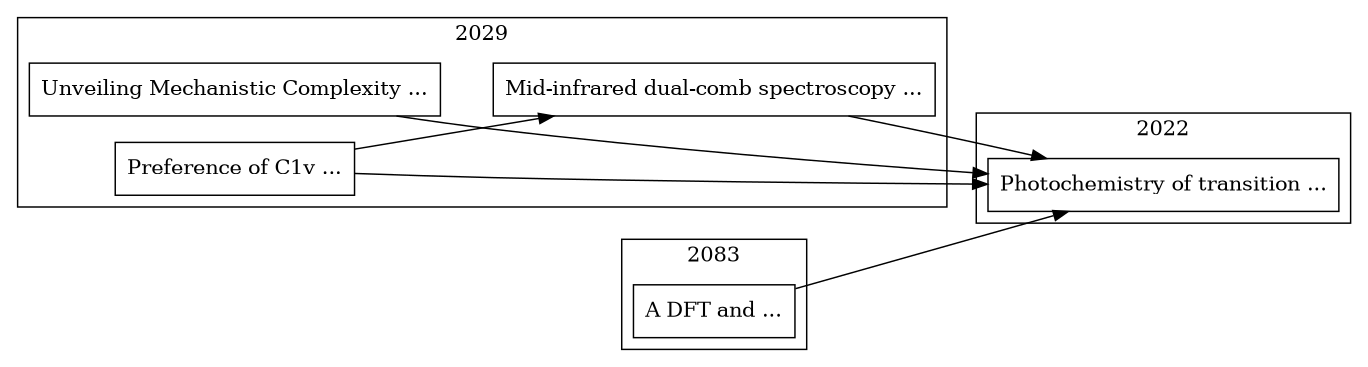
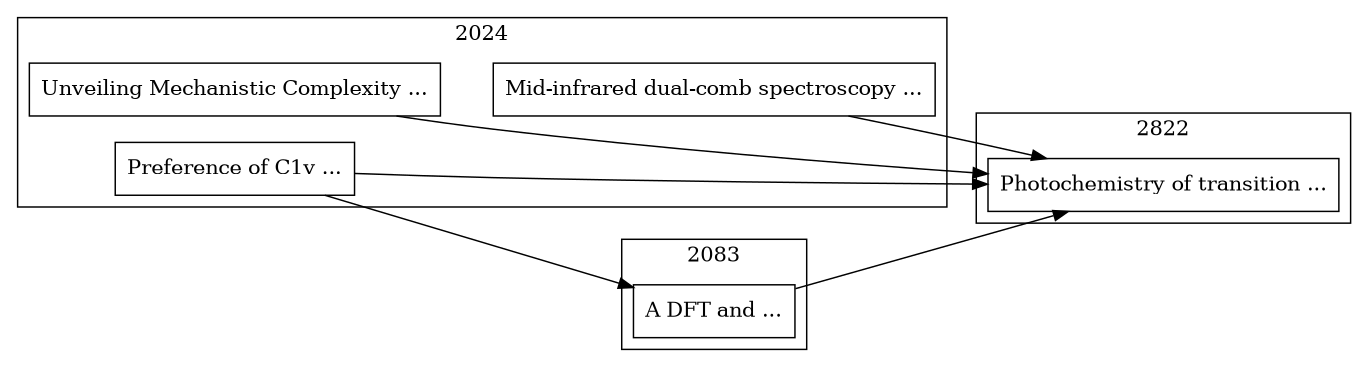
cluster "2029": label "2029" -> "2024"
cluster "2022": label "2022" -> "2822"
edge "Preference of C1v ..." -> "Mid-infrared dual-comb spectroscopy ...": now "Preference of C1v ..." -> "A DFT and ..."
